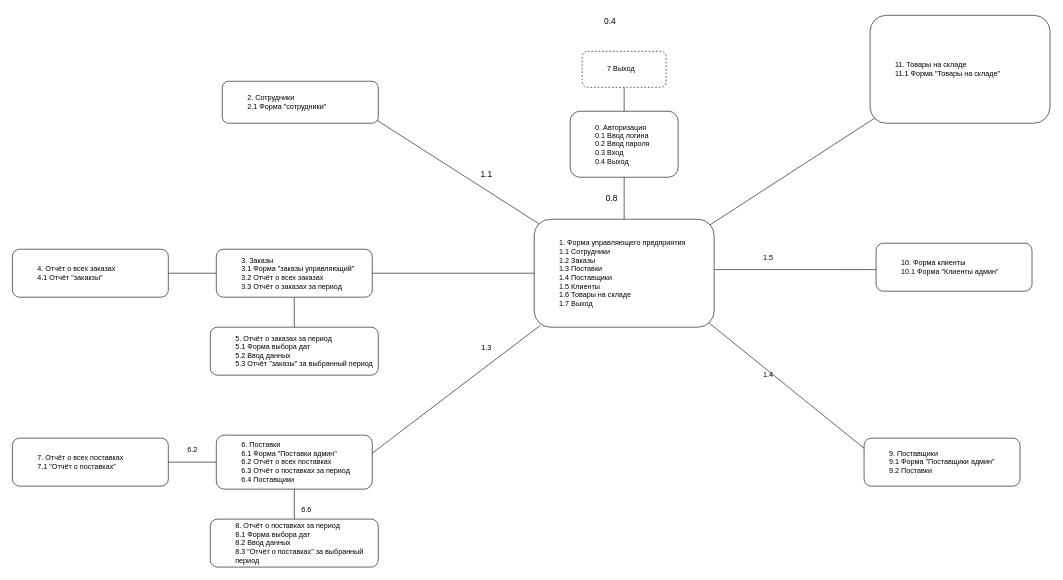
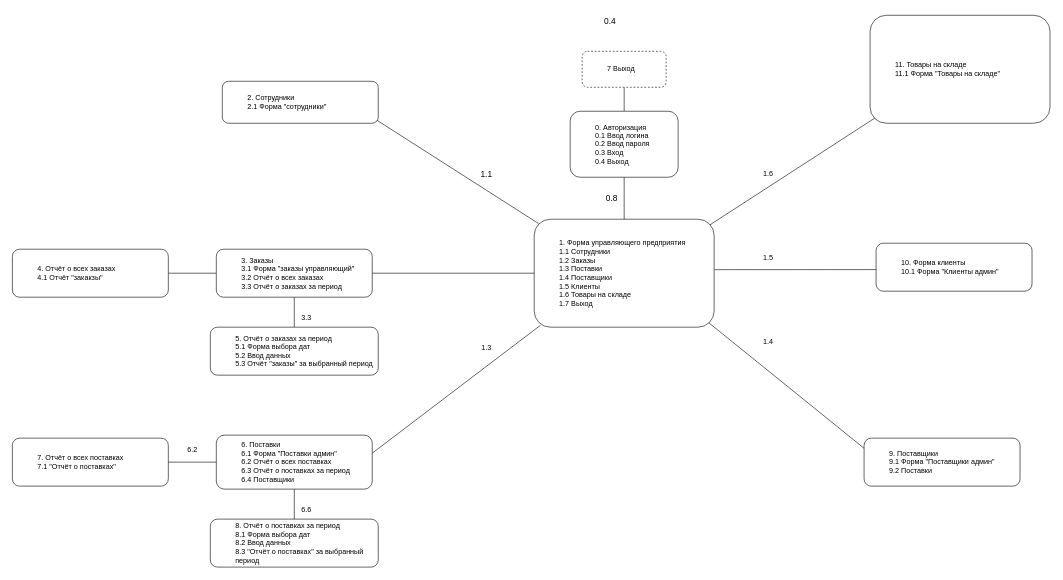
node "1.6": added
node "3.3": added
node "1.4": moved (768, 375) -> (768, 342)
